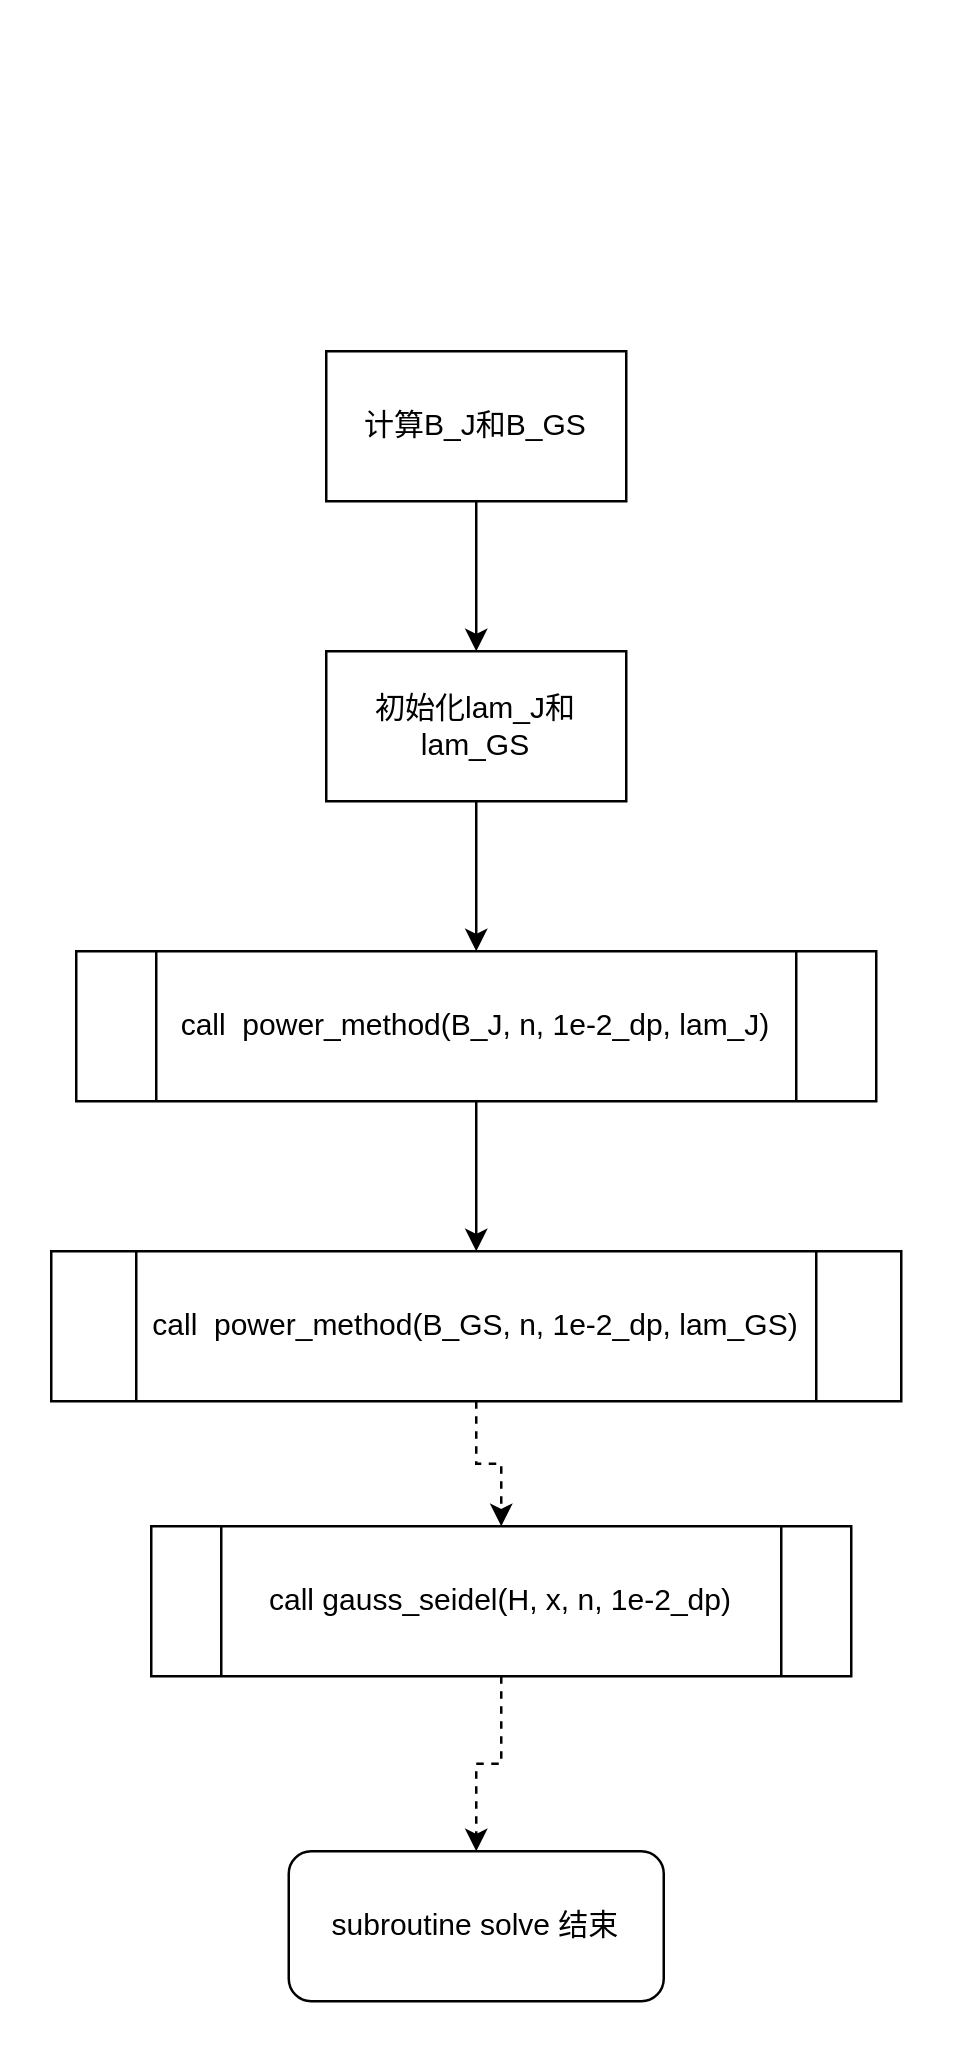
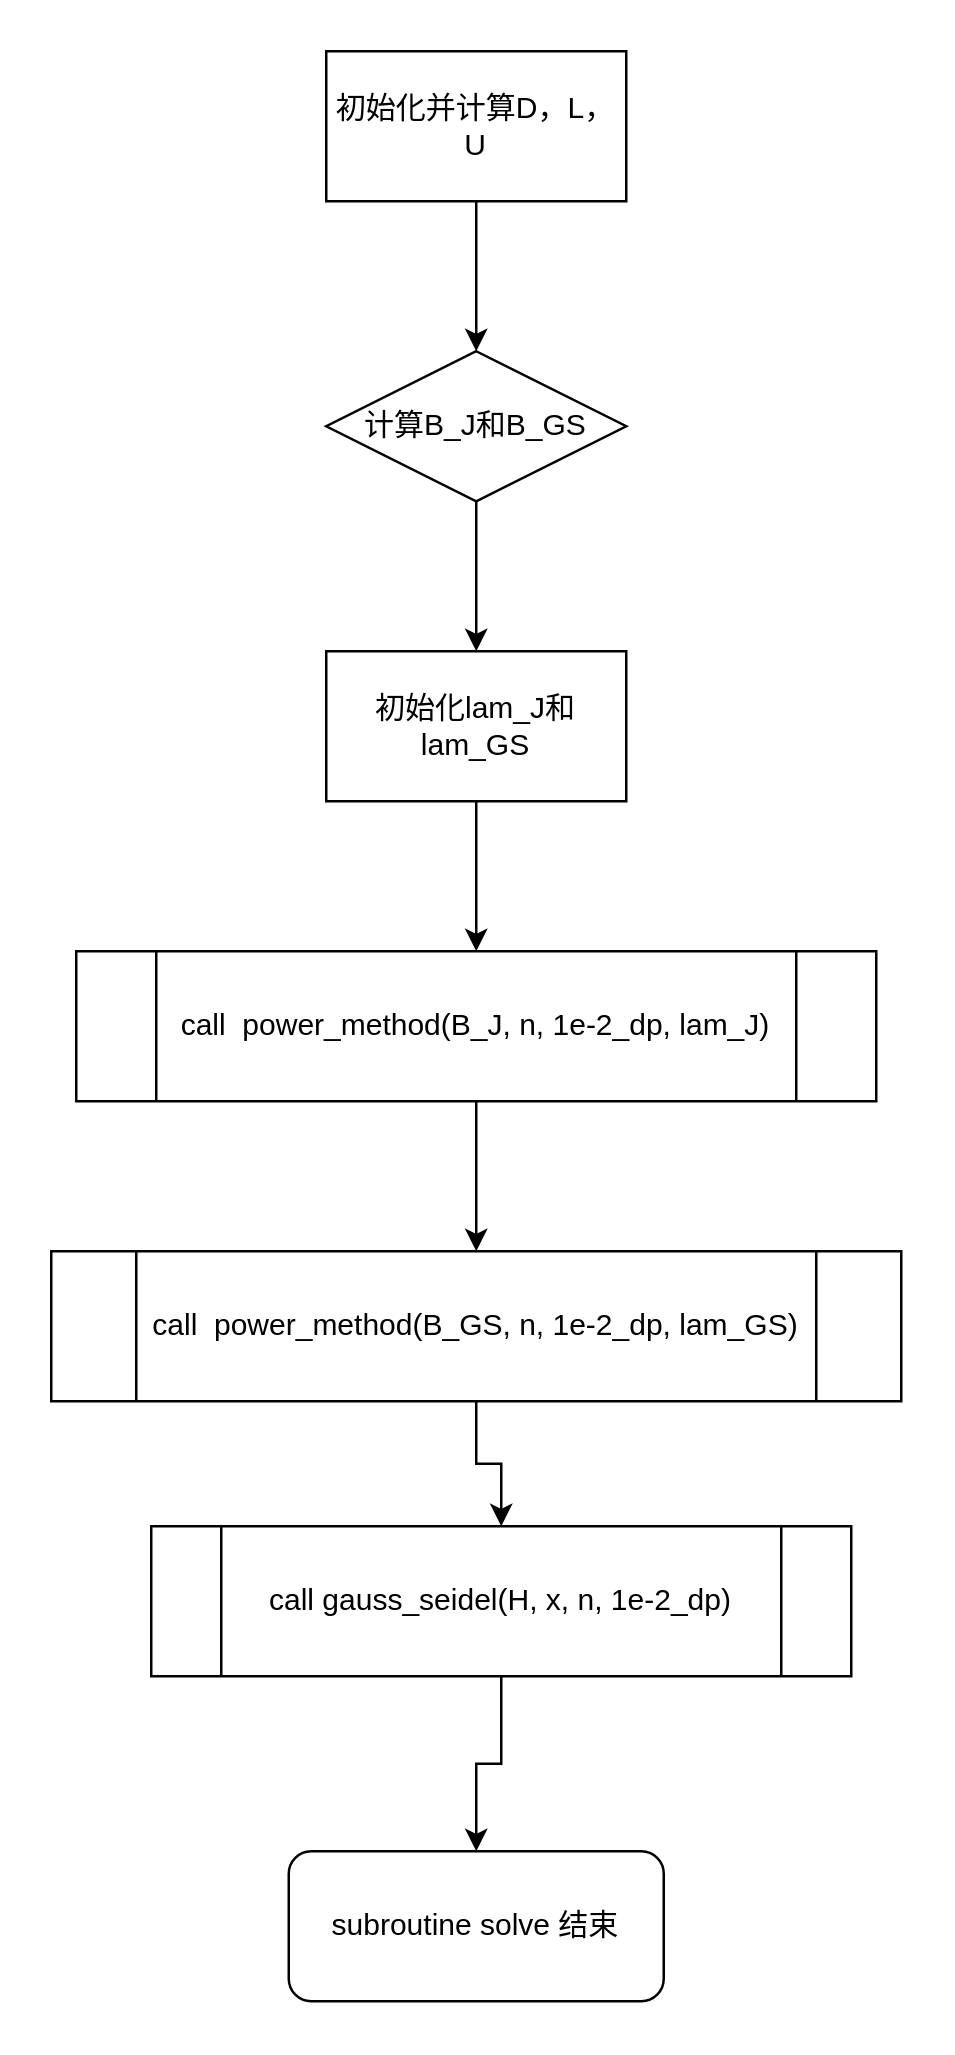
node "初始化并计算D，L，U": added
edge "初始化并计算D，L，U" -> "计算B_J和B_GS": added
node "计算B_J和B_GS": shape rectangle -> diamond
edge "call power_method(B_GS, n, 1e-2_dp, lam_GS)" -> "call gauss_seidel(H, x, n, 1e-2_dp)": style dashed -> solid
edge "call gauss_seidel(H, x, n, 1e-2_dp)" -> "subroutine solve 结束": style dashed -> solid
